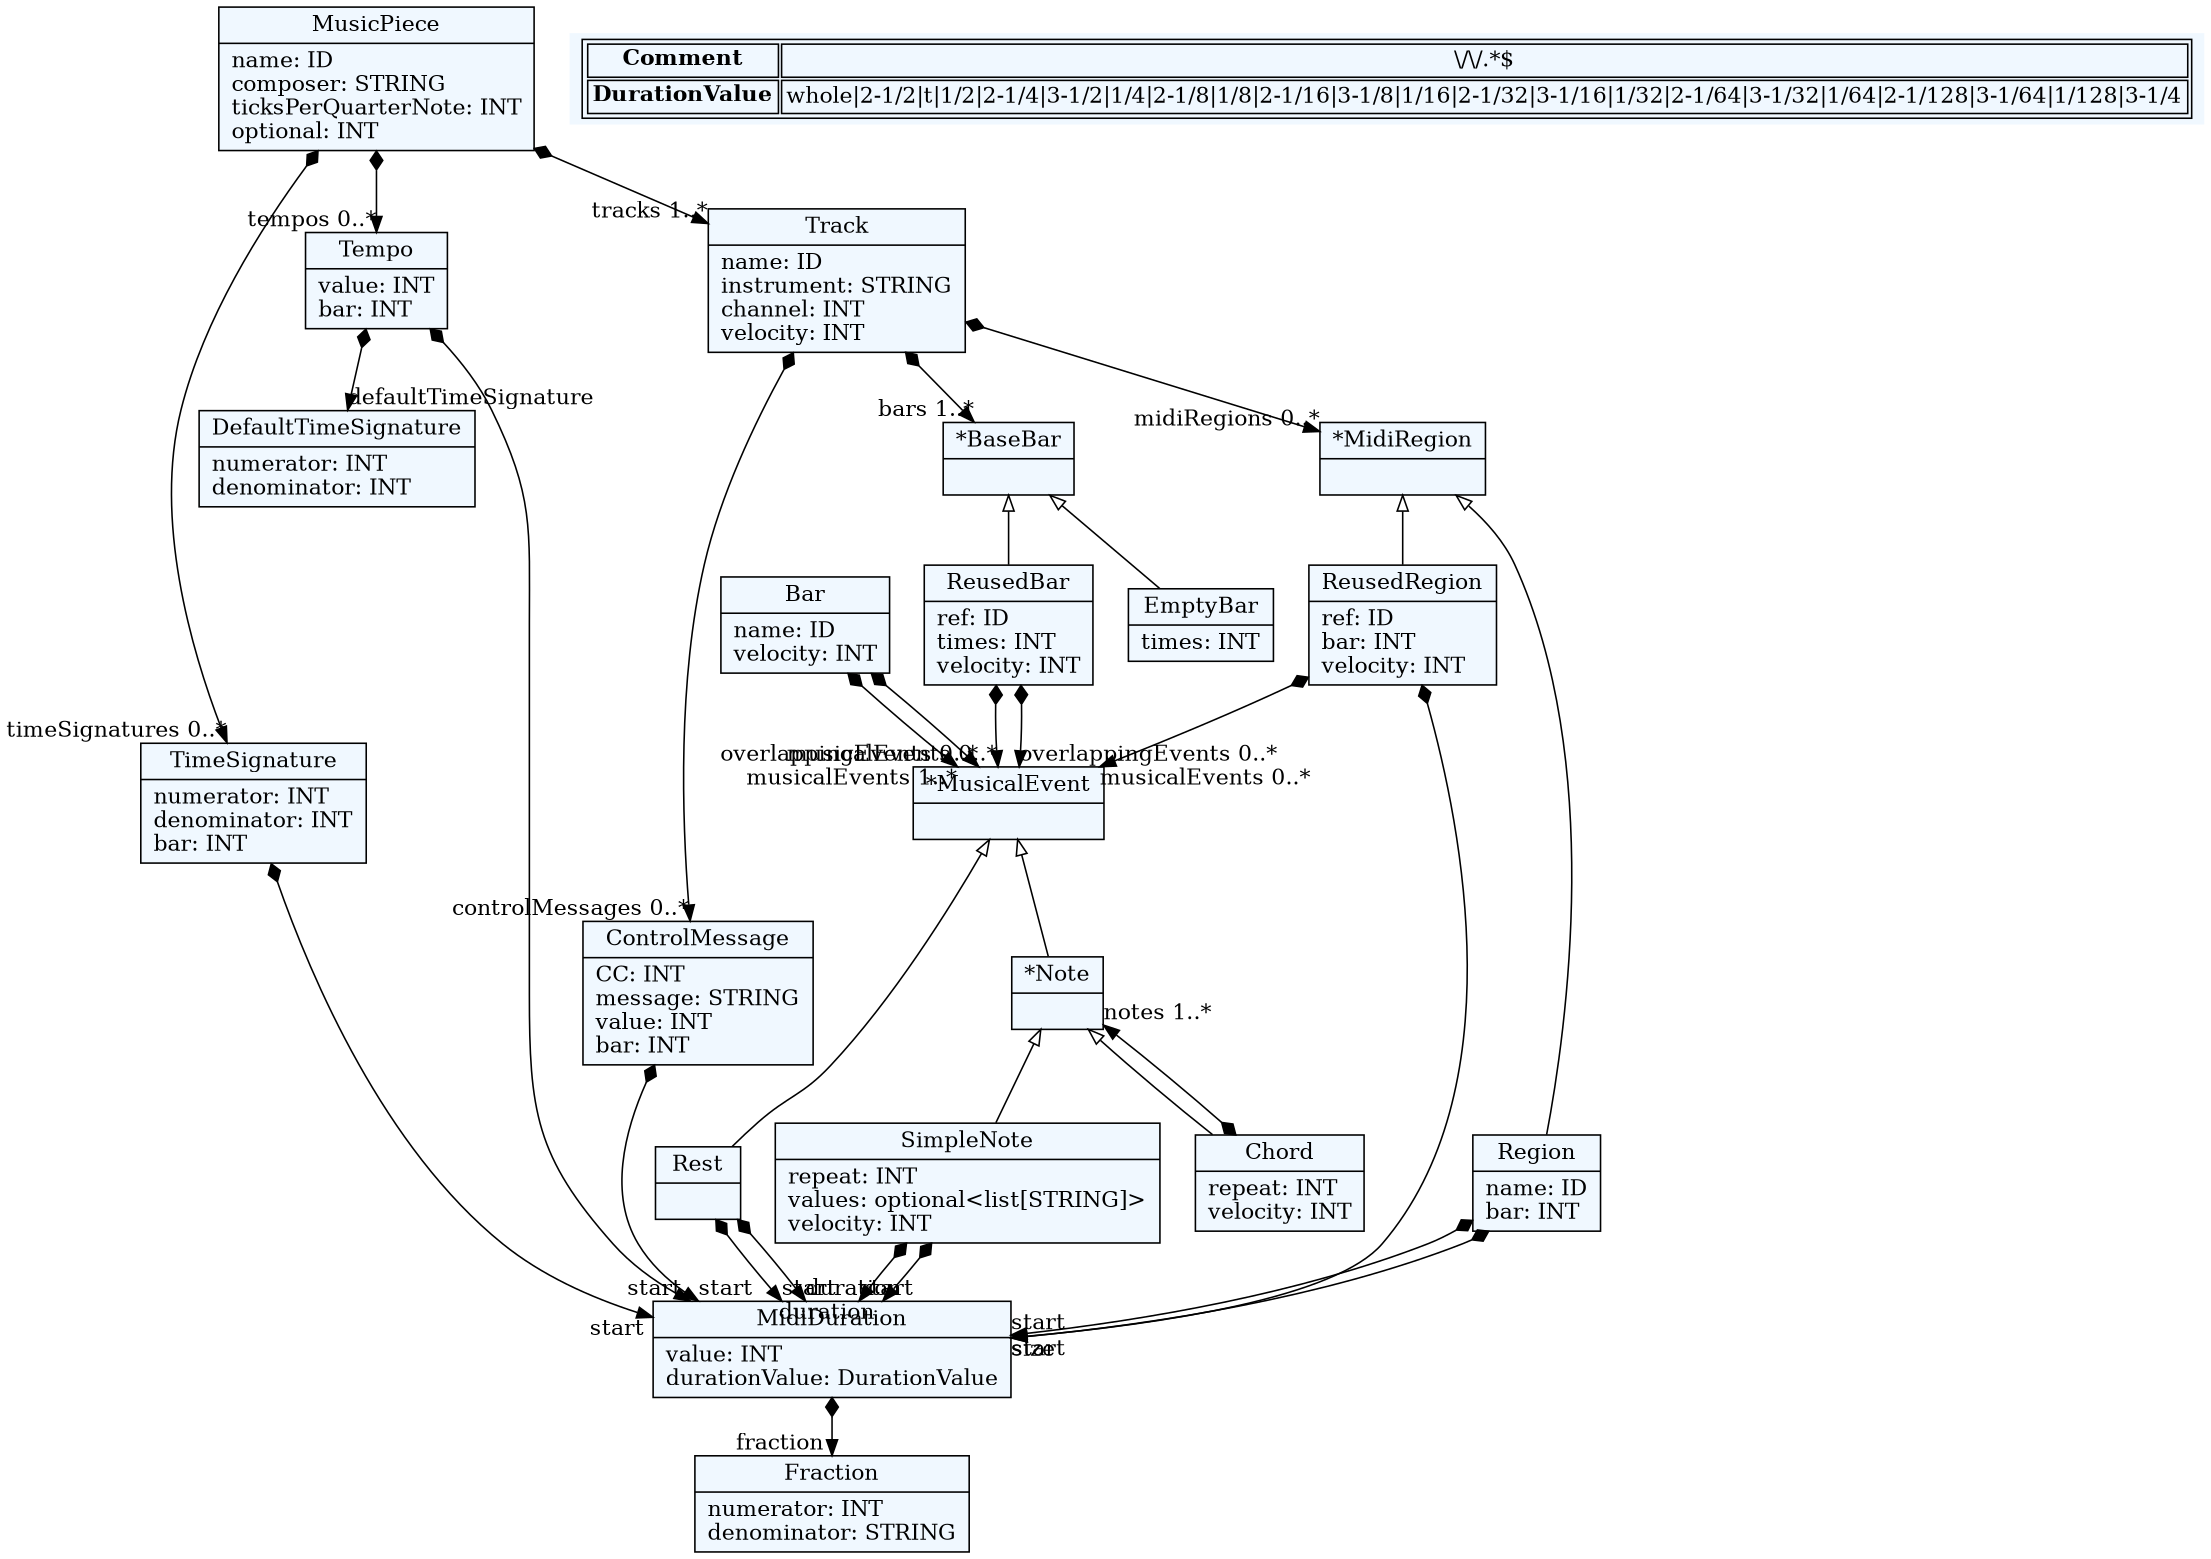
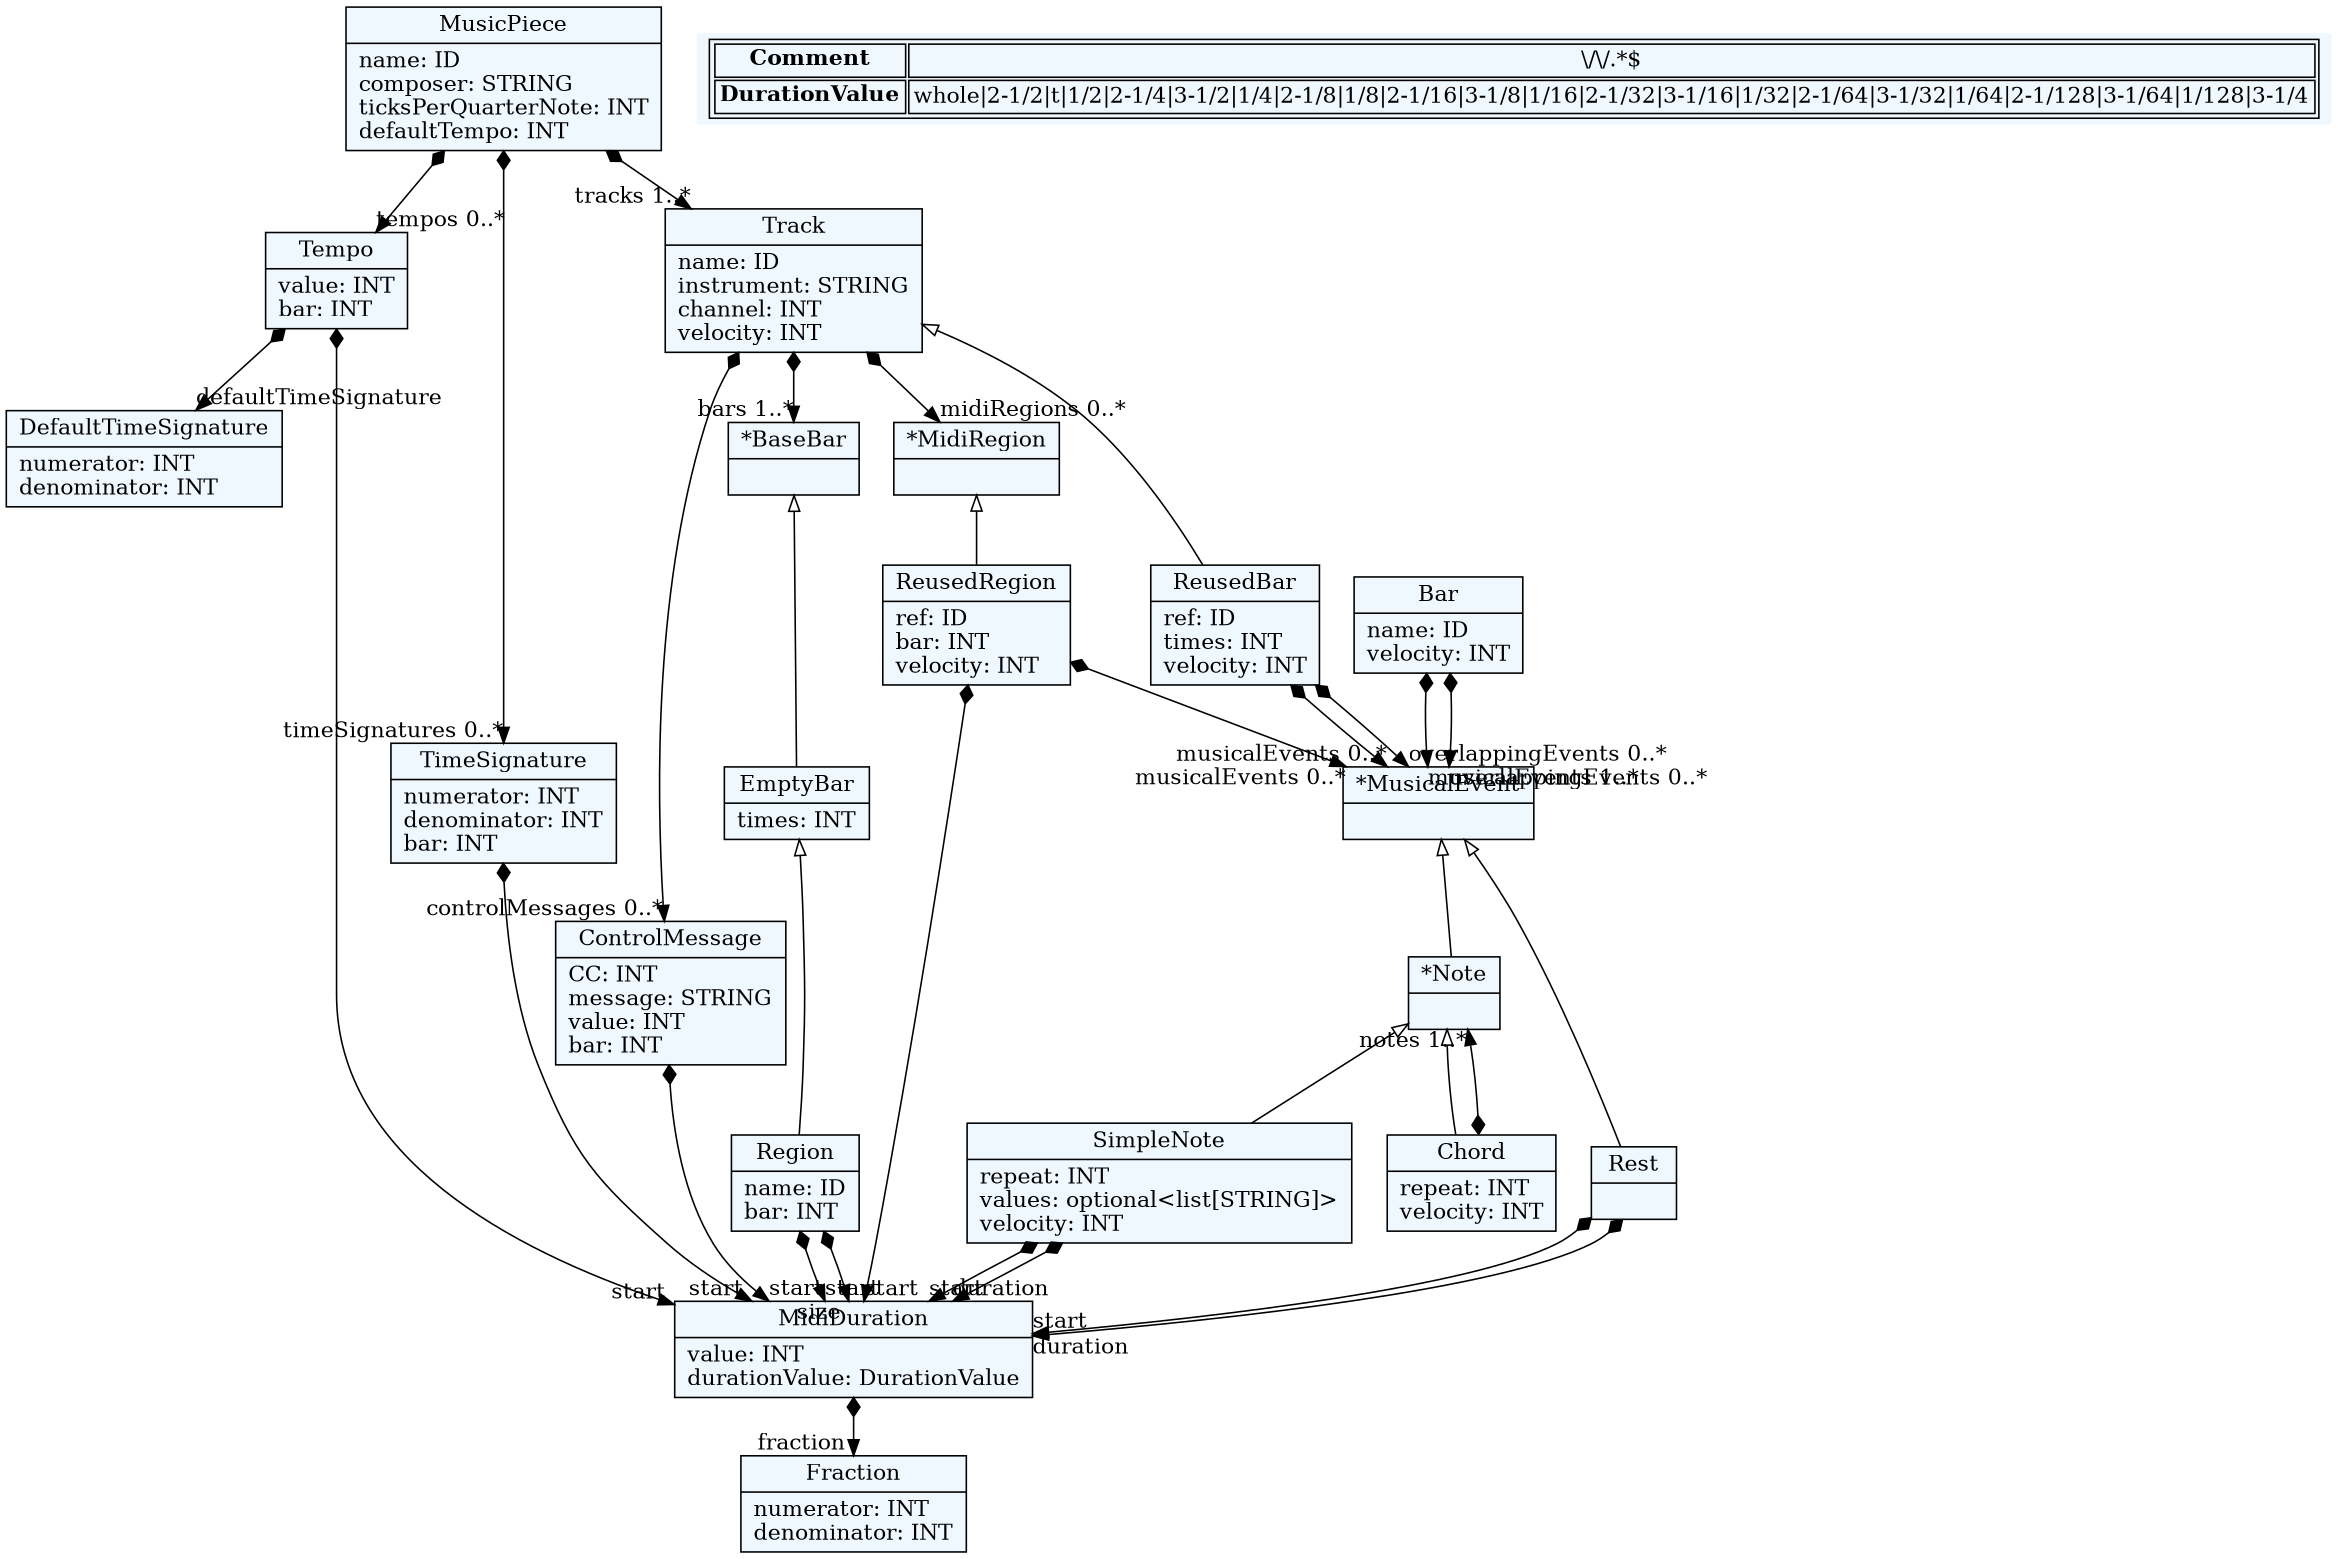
node "MusicPiece": text "optional: INT" -> "defaultTempo: INT"
edge "ReusedBar" -> "*BaseBar": now "ReusedBar" -> "Track"
edge "Region" -> "*MidiRegion": now "Region" -> "EmptyBar"
node "Fraction": text "denominator: STRING" -> "denominator: INT"
